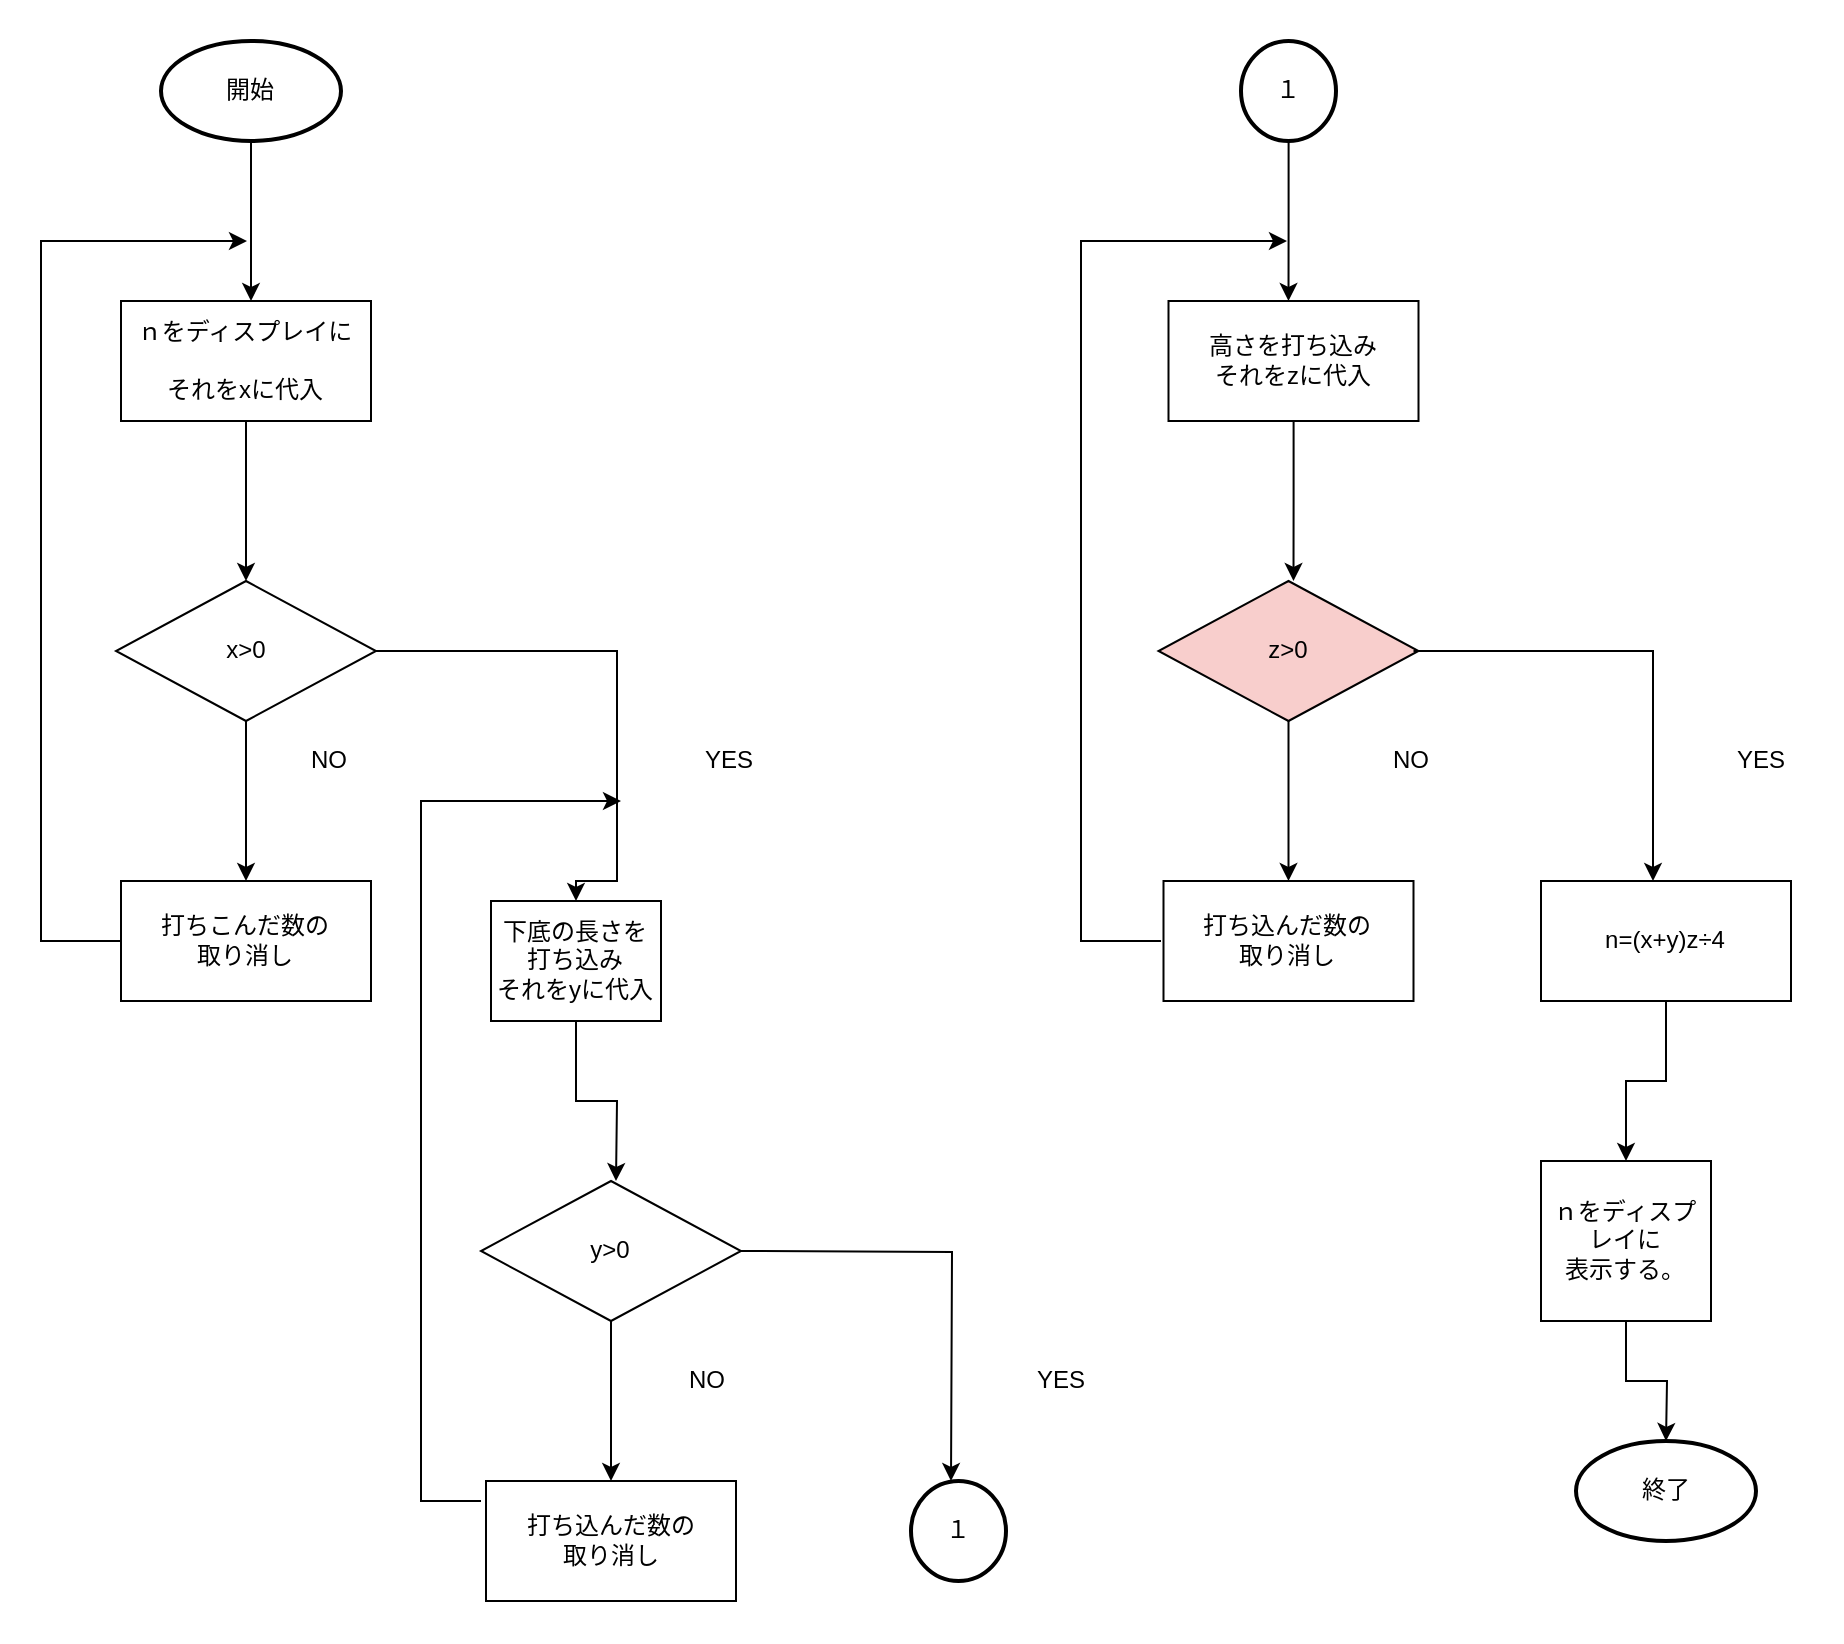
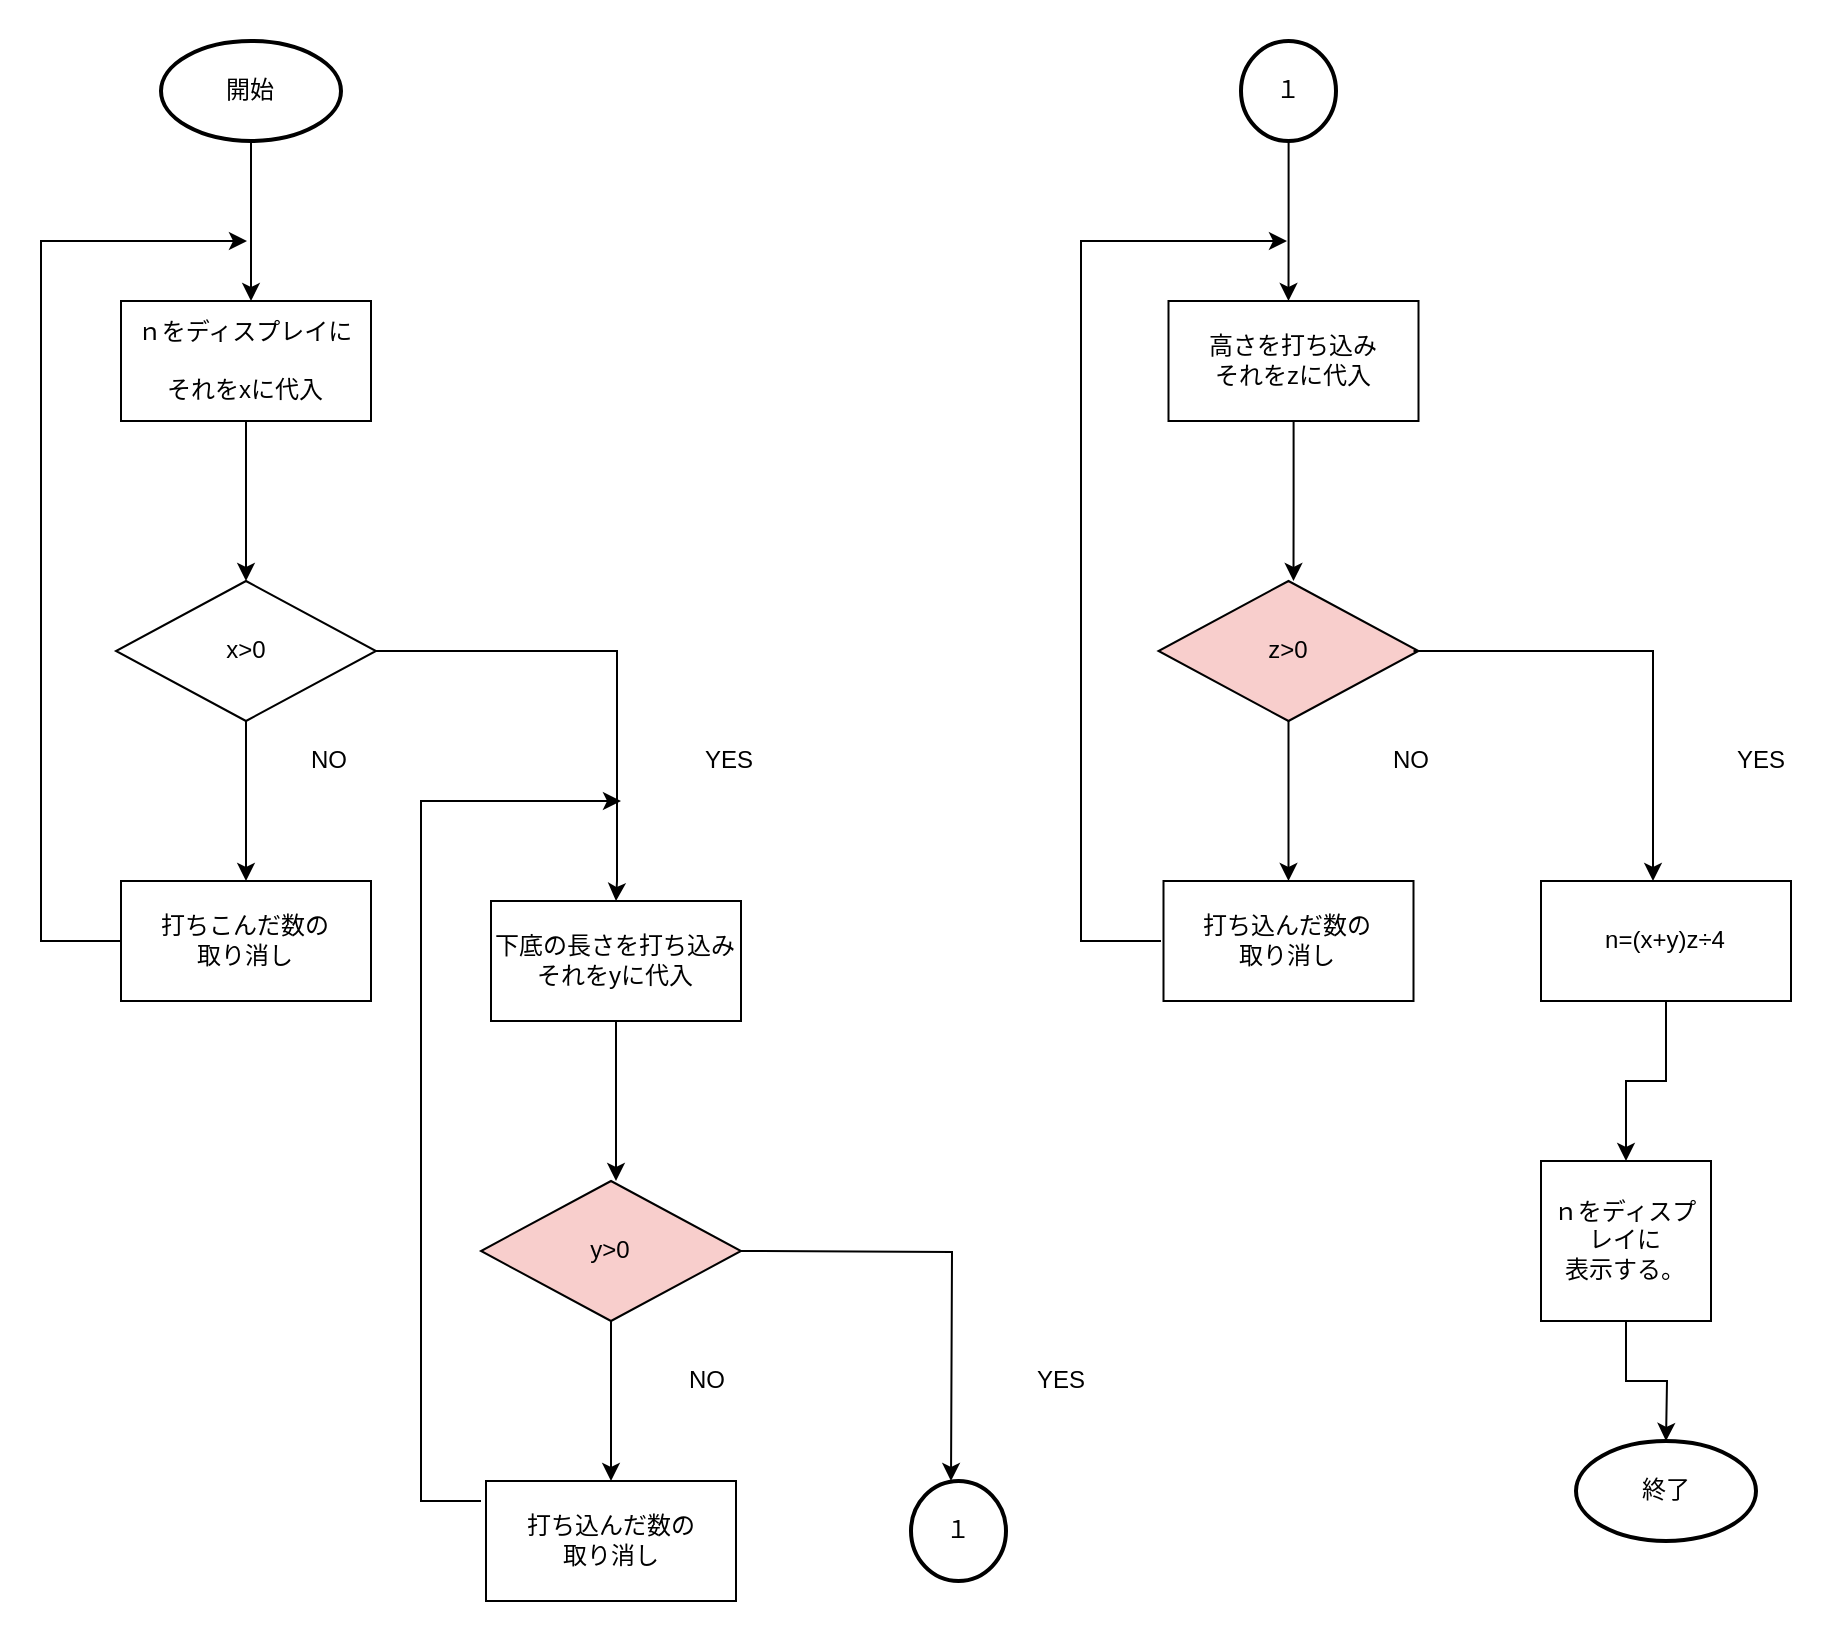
node "下底の長さを打ち込み それをyに代入": size 170x120 -> 250x120
node "y>0": fillcolor #ffffff -> #f8cecc
